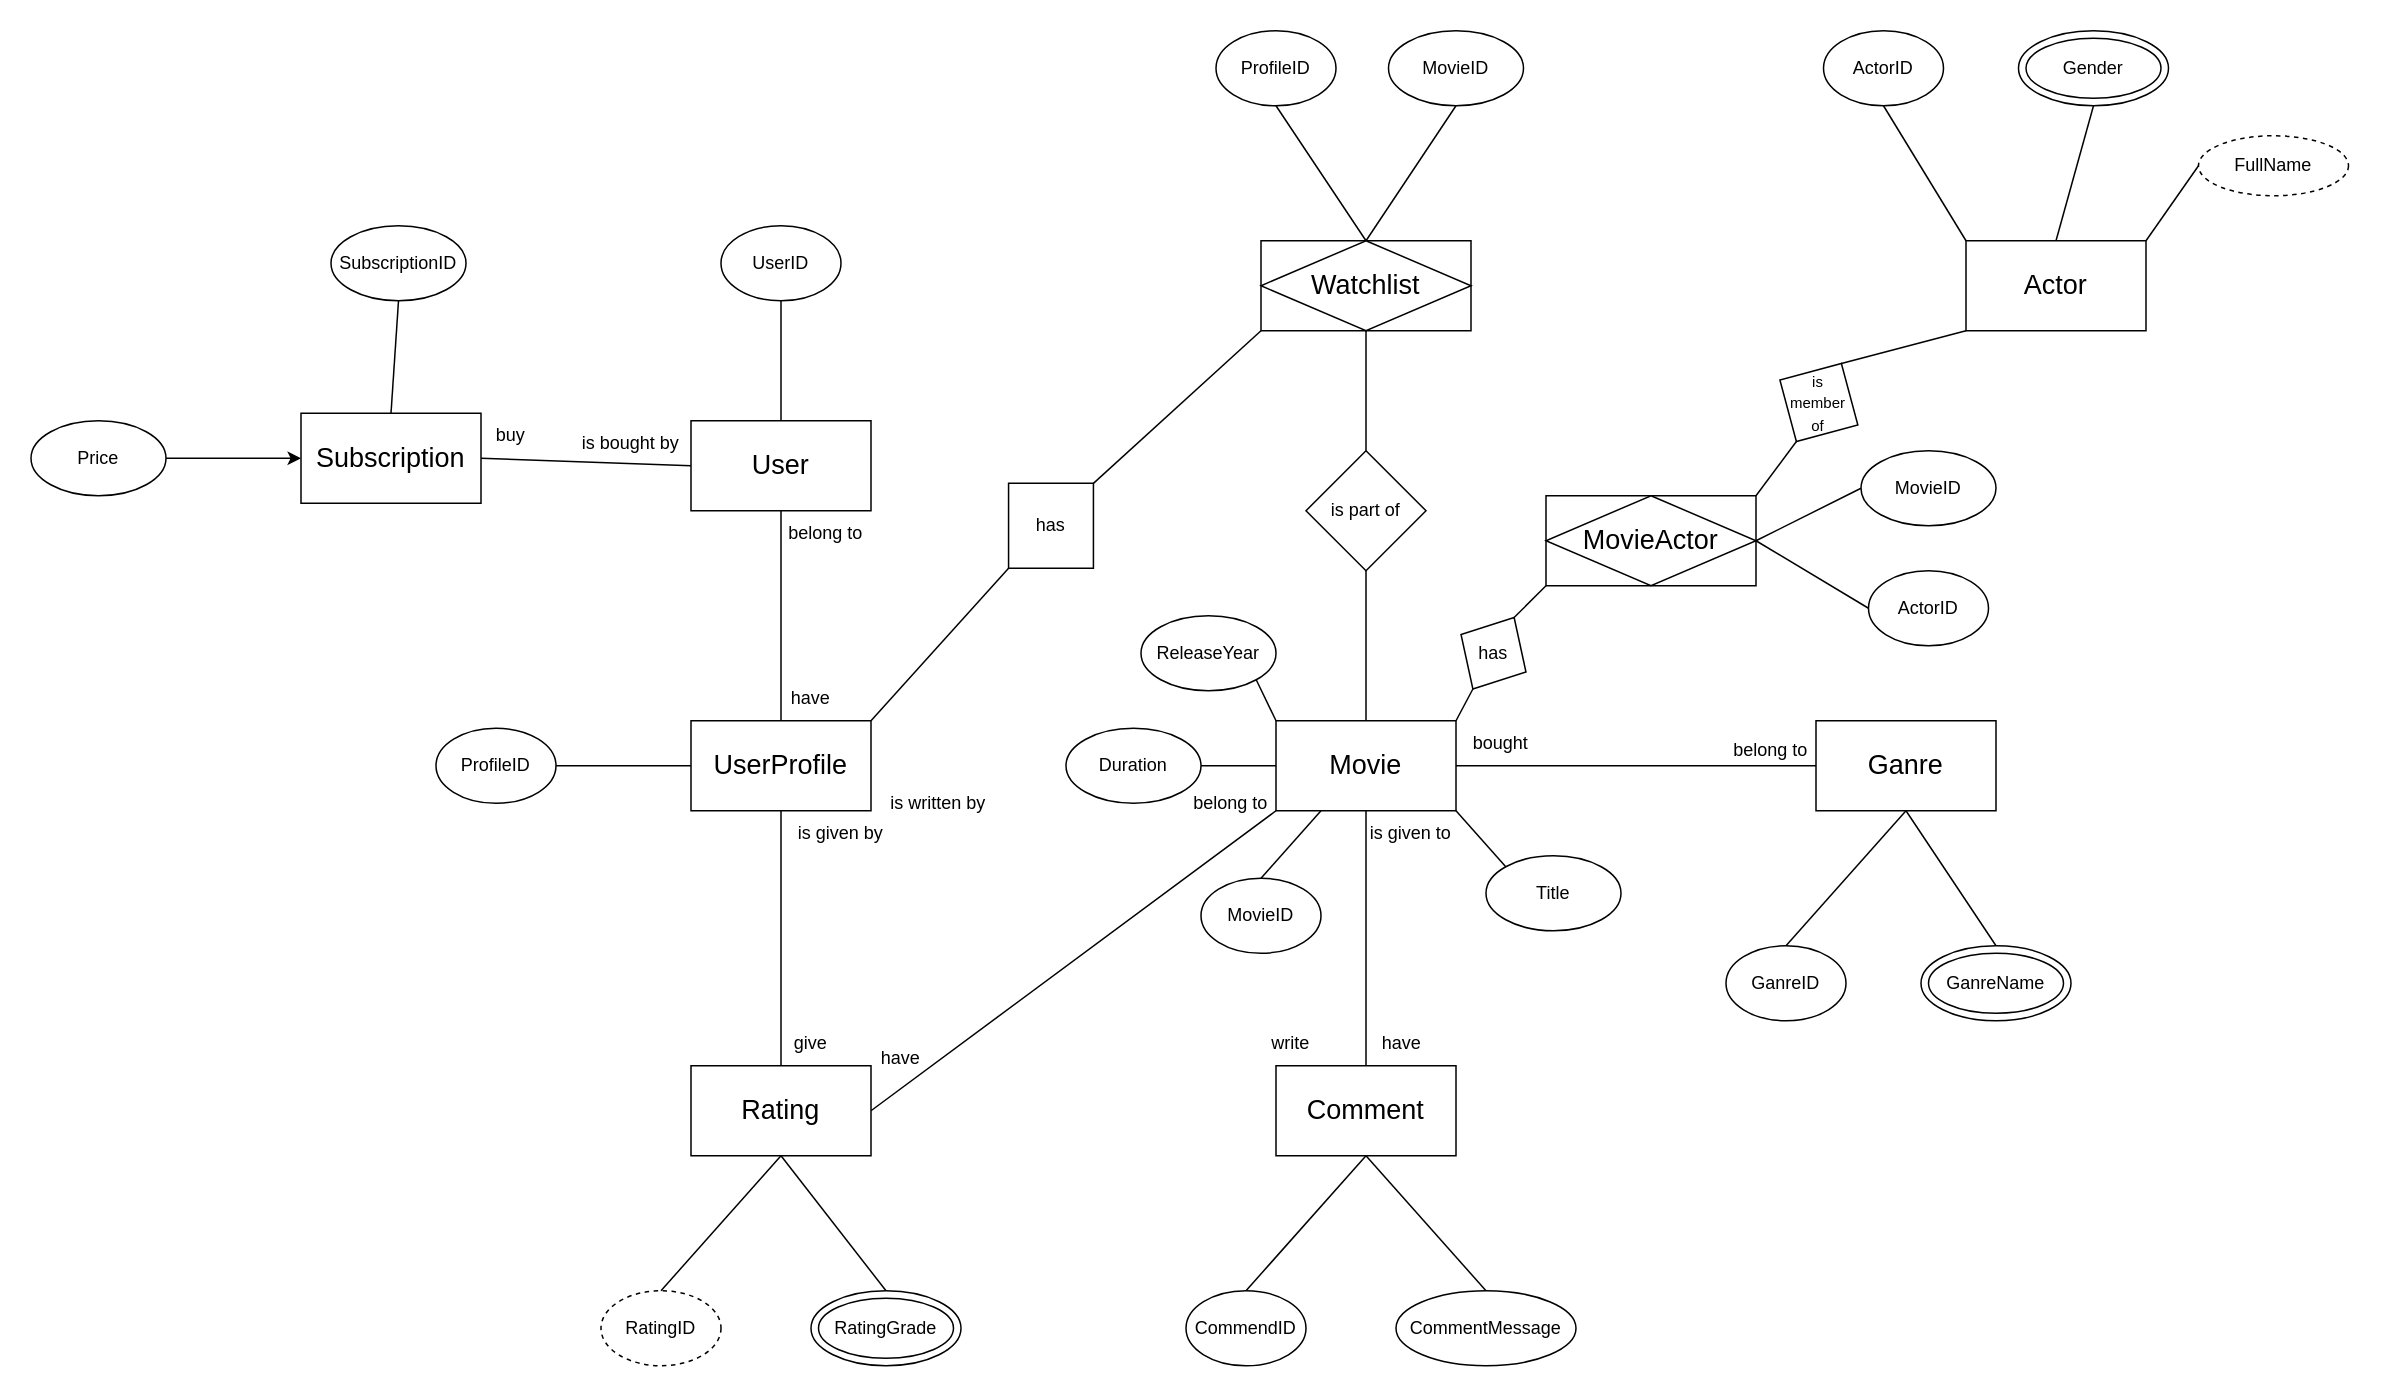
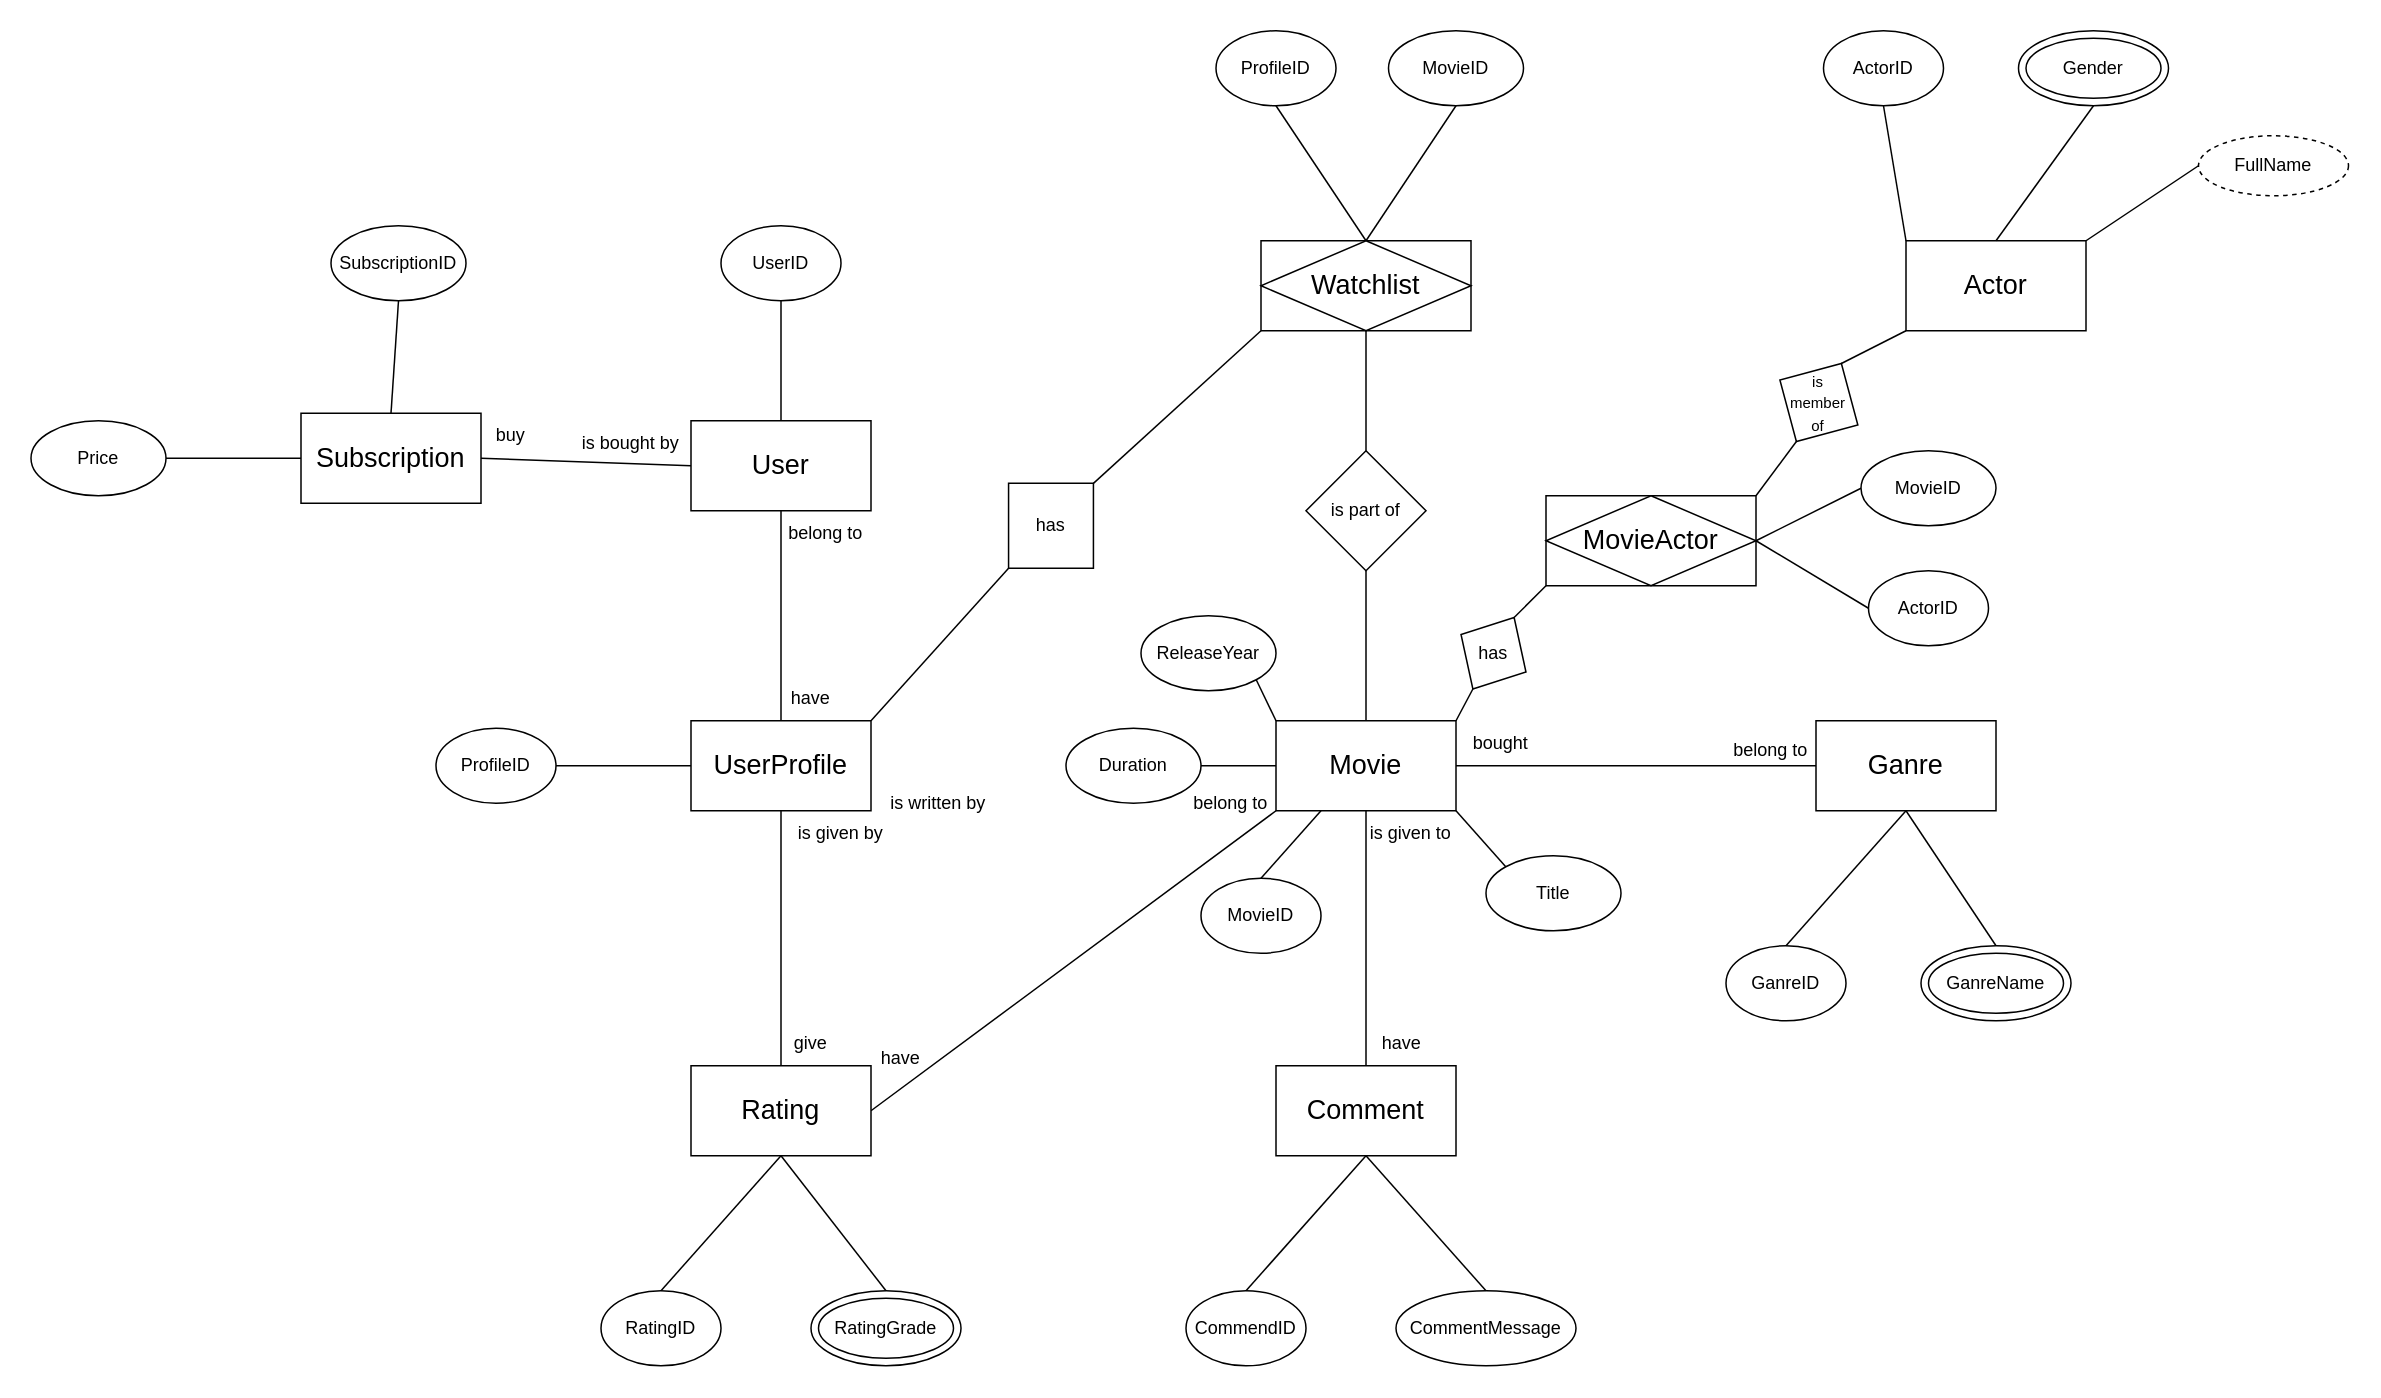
node "Actor": moved (2056, 286) -> (1996, 286)
edge "Price" -> "Subscription": arrowhead classic -> none
node "write": removed
node "RatingID": style dashed -> solid
